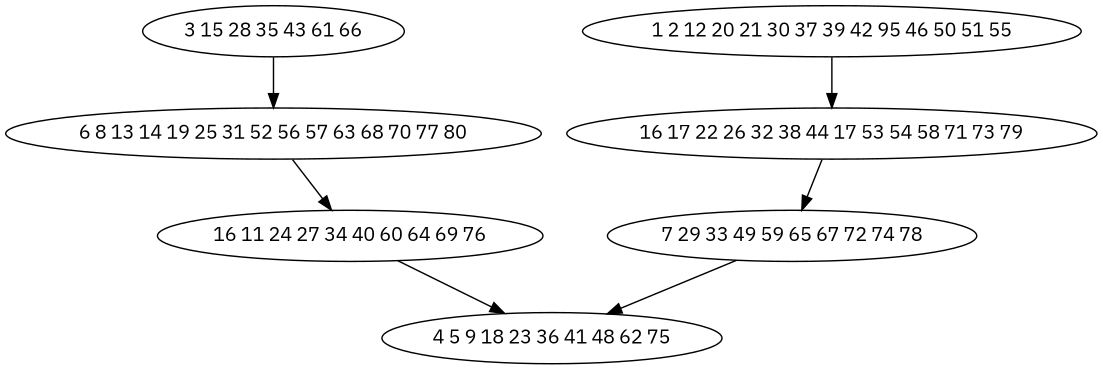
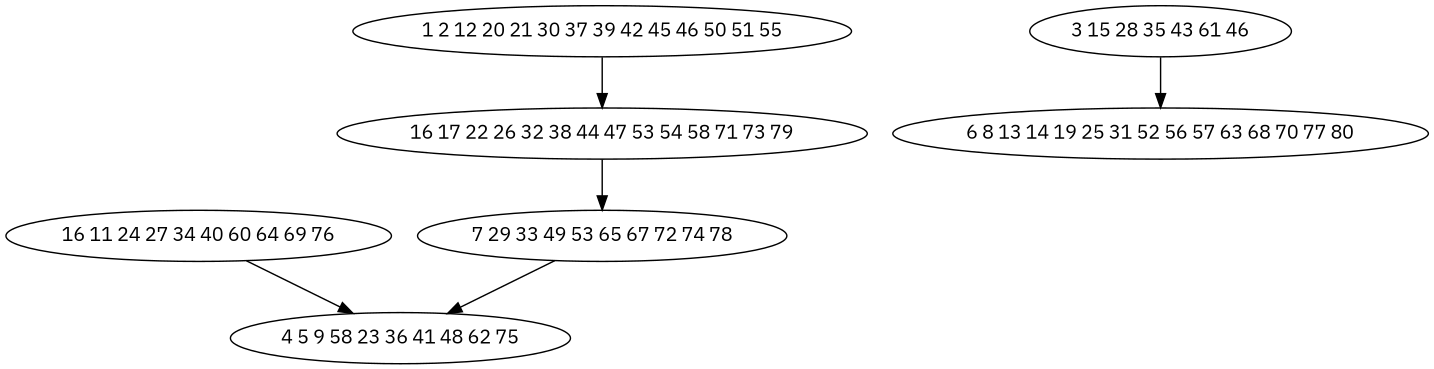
node "3 15 28 35 43 61 66": label "3 15 28 35 43 61 66" -> "3 15 28 35 43 61 46"
node "1 2 12 20 21 30 37 39 42 95 46 50 51 55": label "1 2 12 20 21 30 37 39 42 95 46 50 51 55" -> "1 2 12 20 21 30 37 39 42 45 46 50 51 55"
node "16 17 22 26 32 38 44 17 53 54 58 71 73 79": label "16 17 22 26 32 38 44 17 53 54 58 71 73 79" -> "16 17 22 26 32 38 44 47 53 54 58 71 73 79"
edge "6 8 13 14 19 25 31 52 56 57 63 68 70 77 80" -> "16 11 24 27 34 40 60 64 69 76": removed
node "7 29 33 49 59 65 67 72 74 78": label "7 29 33 49 59 65 67 72 74 78" -> "7 29 33 49 53 65 67 72 74 78"
node "4 5 9 18 23 36 41 48 62 75": label "4 5 9 18 23 36 41 48 62 75" -> "4 5 9 58 23 36 41 48 62 75"
